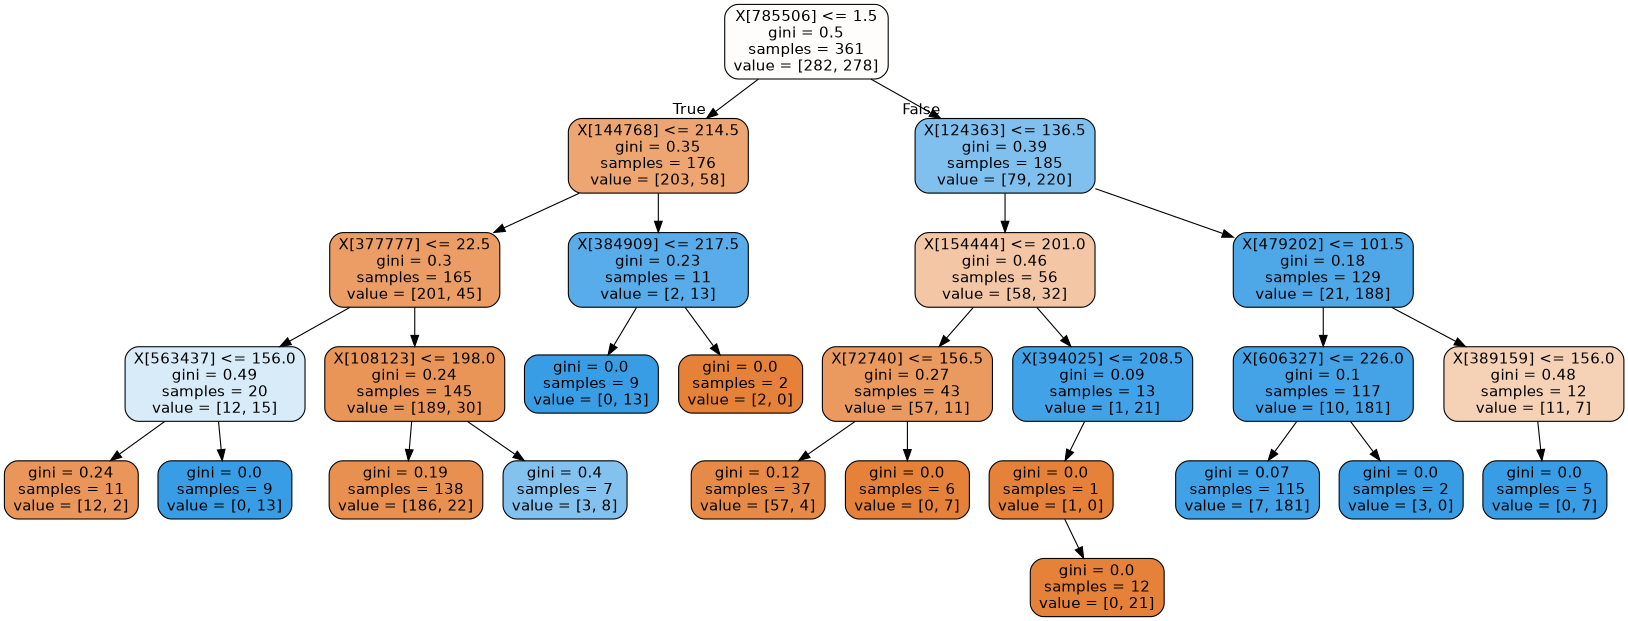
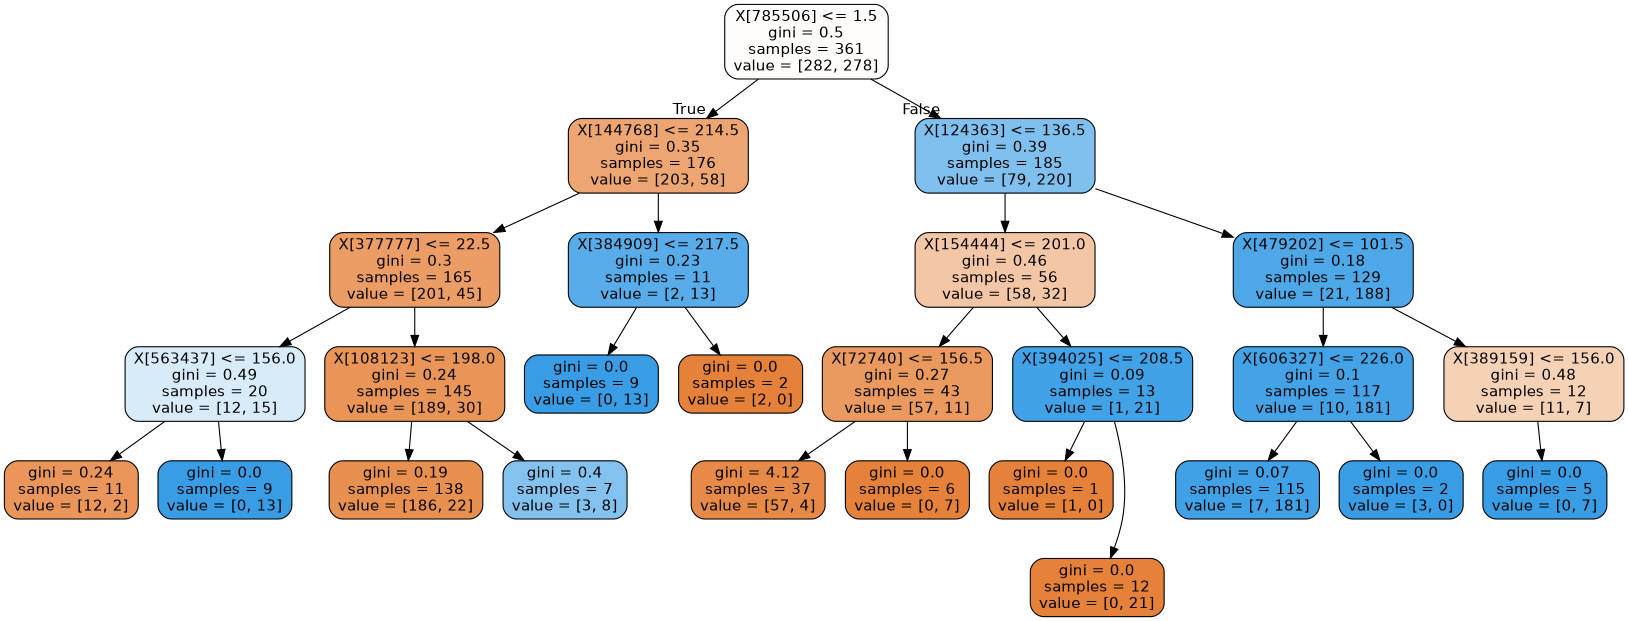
node "gini = 0.12 samples = 37 value = [57, 4]": label "gini = 0.12 samples = 37 value = [57, 4]" -> "gini = 4.12 samples = 37 value = [57, 4]"
edge "gini = 0.0 samples = 1 value = [1, 0]" -> "gini = 0.0 samples = 12 value = [0, 21]": now "X[394025] <= 208.5 gini = 0.09 samples = 13 value = [1, 21]" -> "gini = 0.0 samples = 12 value = [0, 21]"
